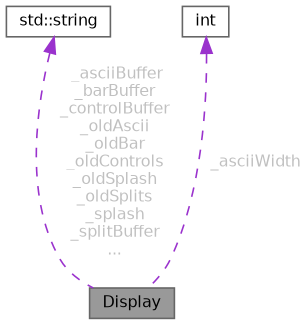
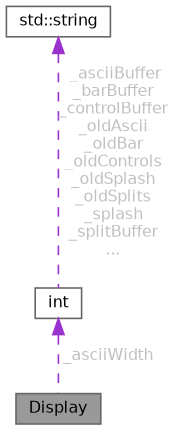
edge "Display" -> "std::string": now "int" -> "std::string"
